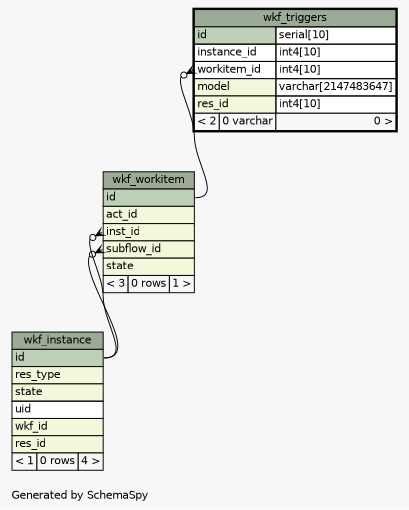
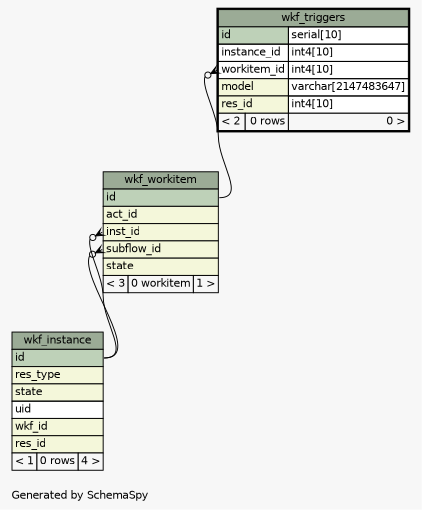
node "wkf_triggers": text "0 varchar" -> "0 rows"
node "wkf_workitem": text "0 rows" -> "0 workitem"
